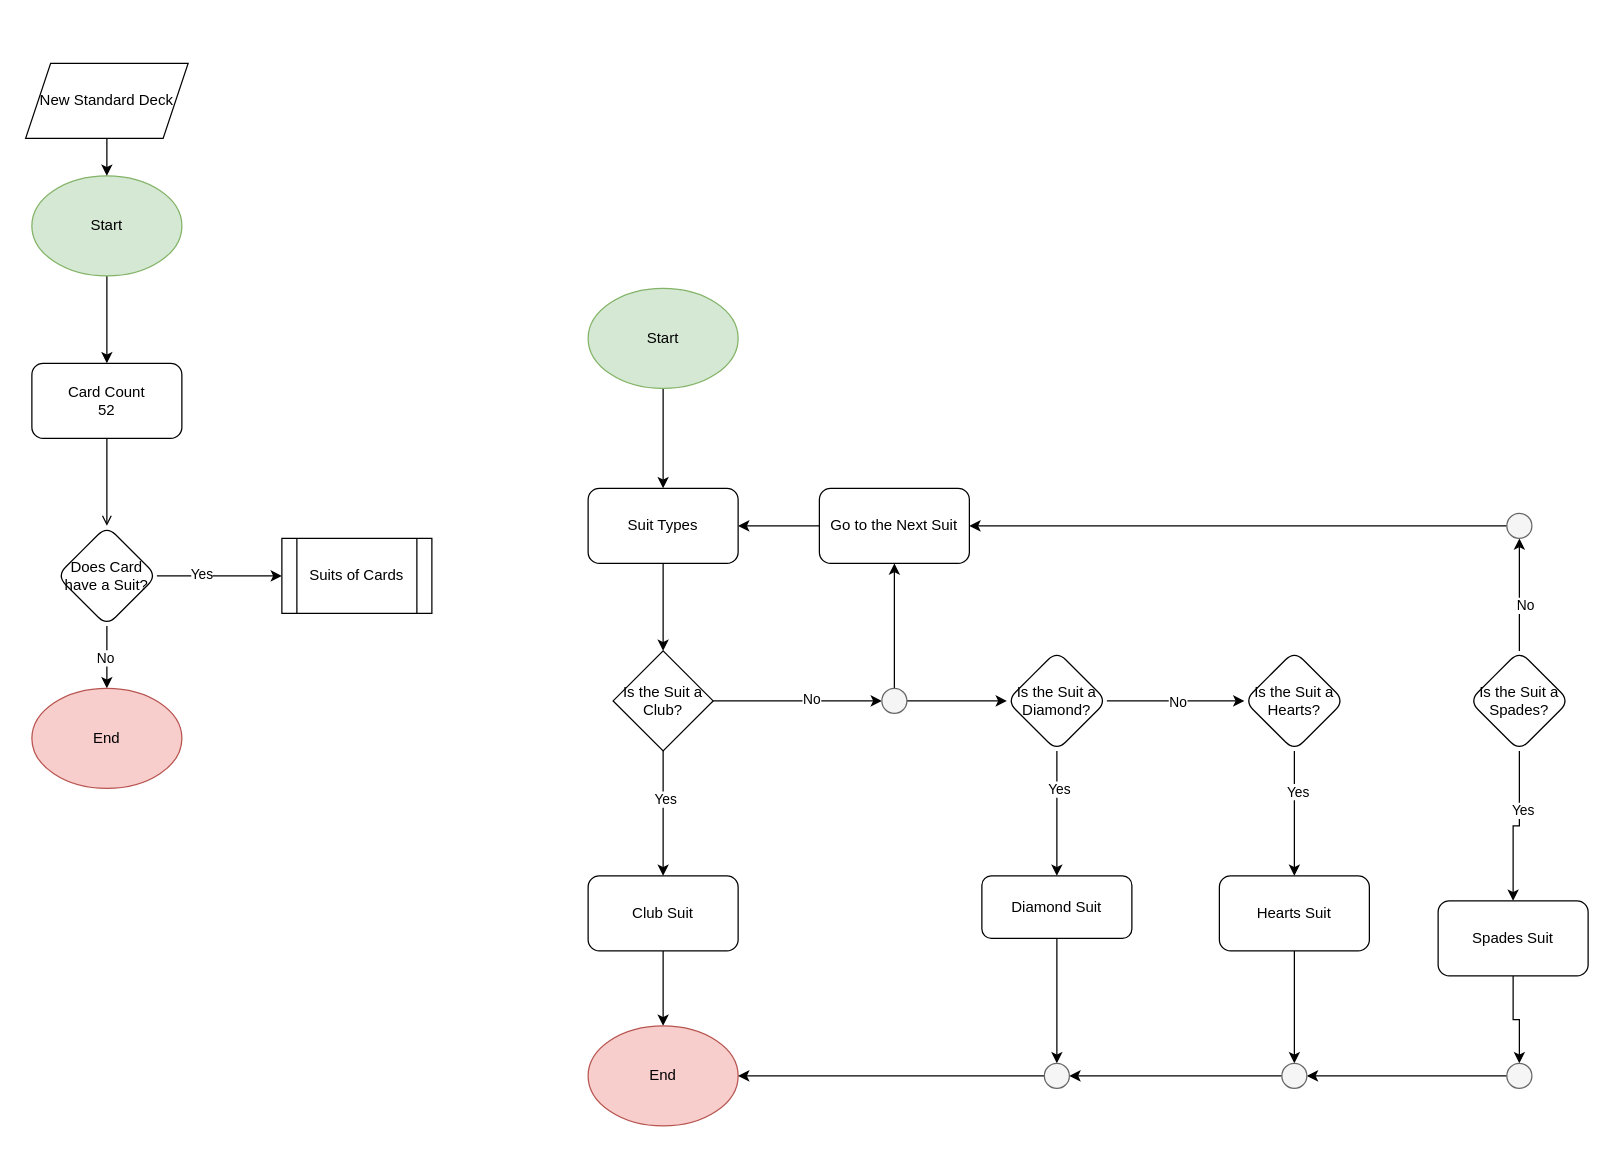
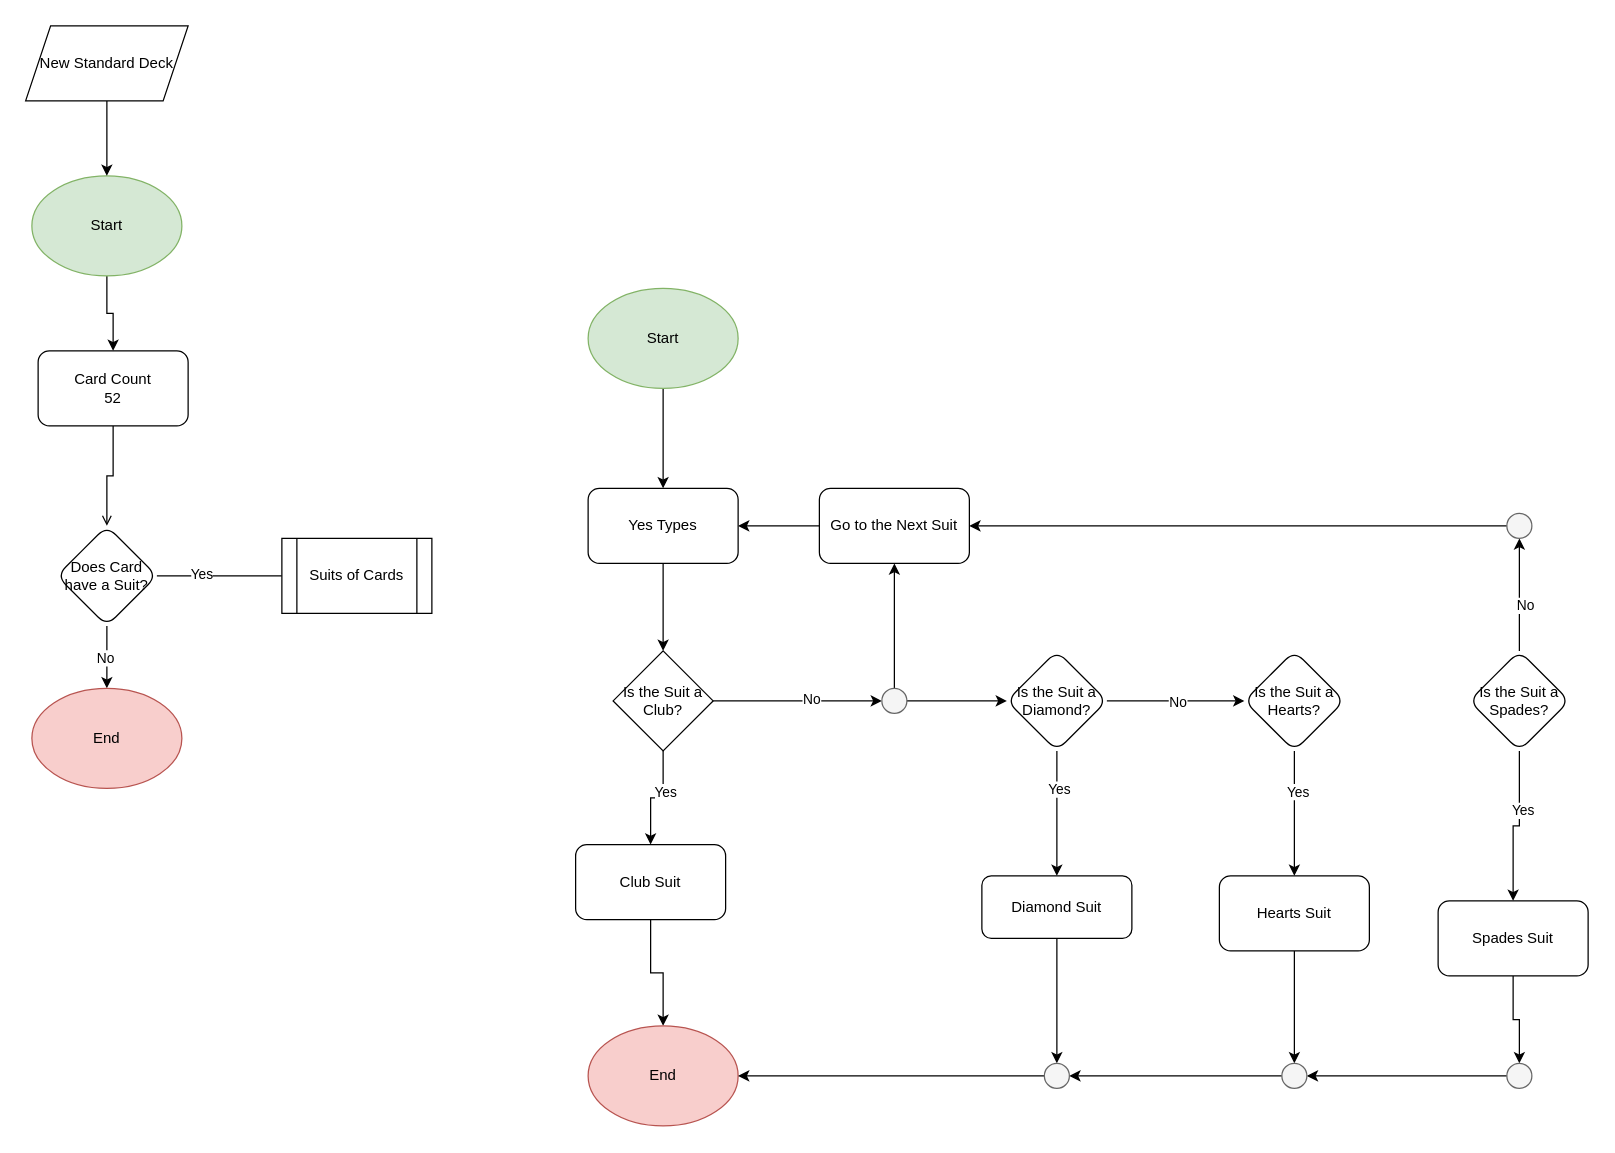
node "New Standard Deck": moved (107, 101) -> (107, 63)
node "Card Count 52": moved (107, 401) -> (113, 388)
node "Suit Types": label "Suit Types" -> "Yes Types"
edge "Does Card have a Suit?" -> "Suits of Cards": arrowhead classic -> none
node "Club Suit": moved (663, 913) -> (651, 882)
